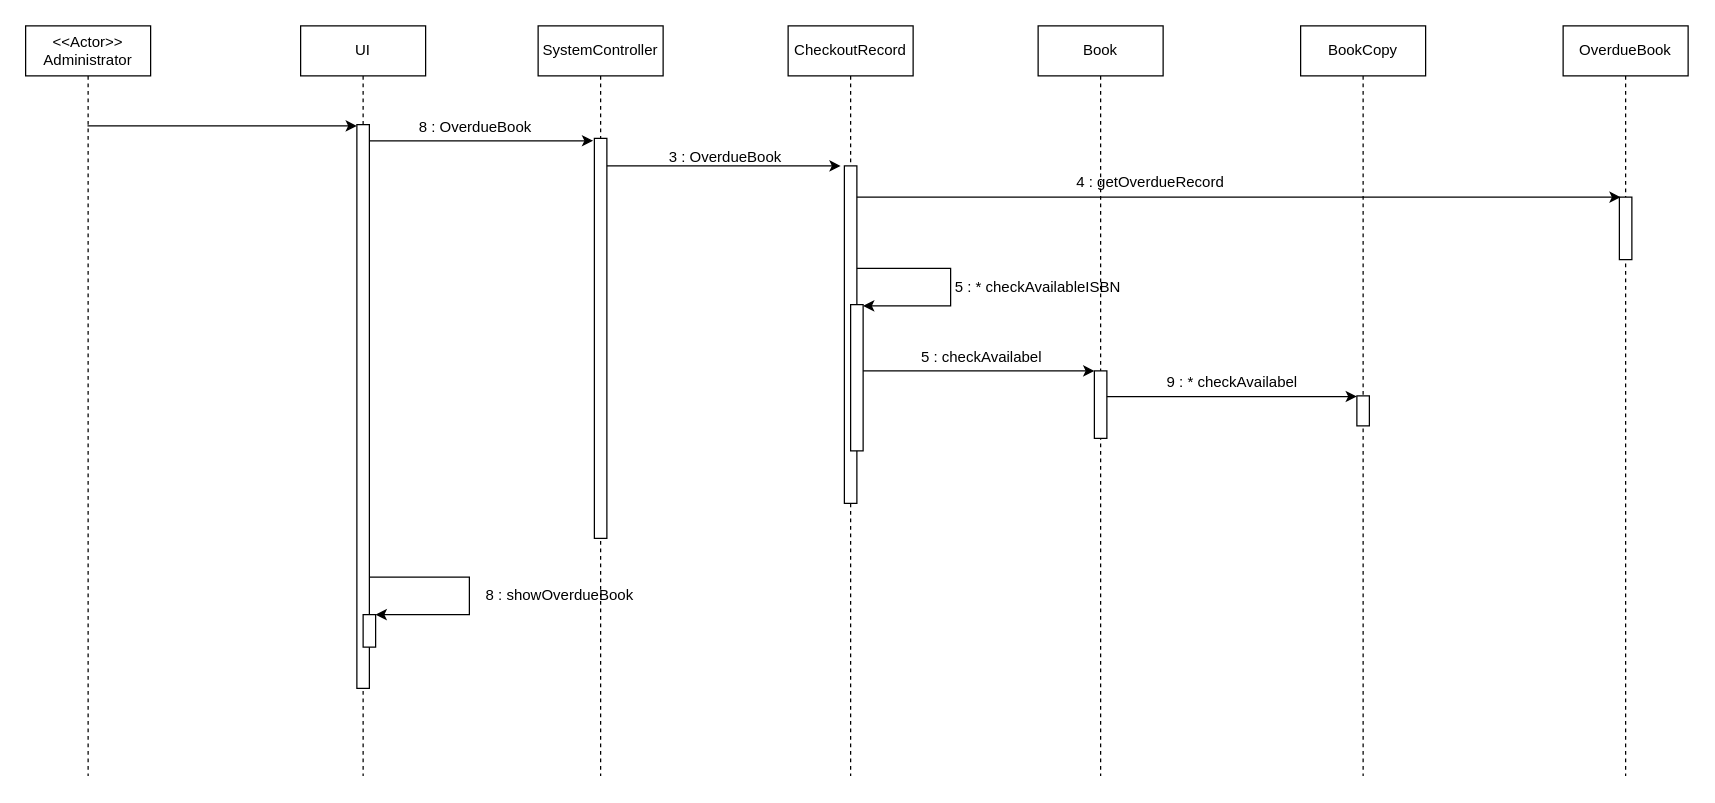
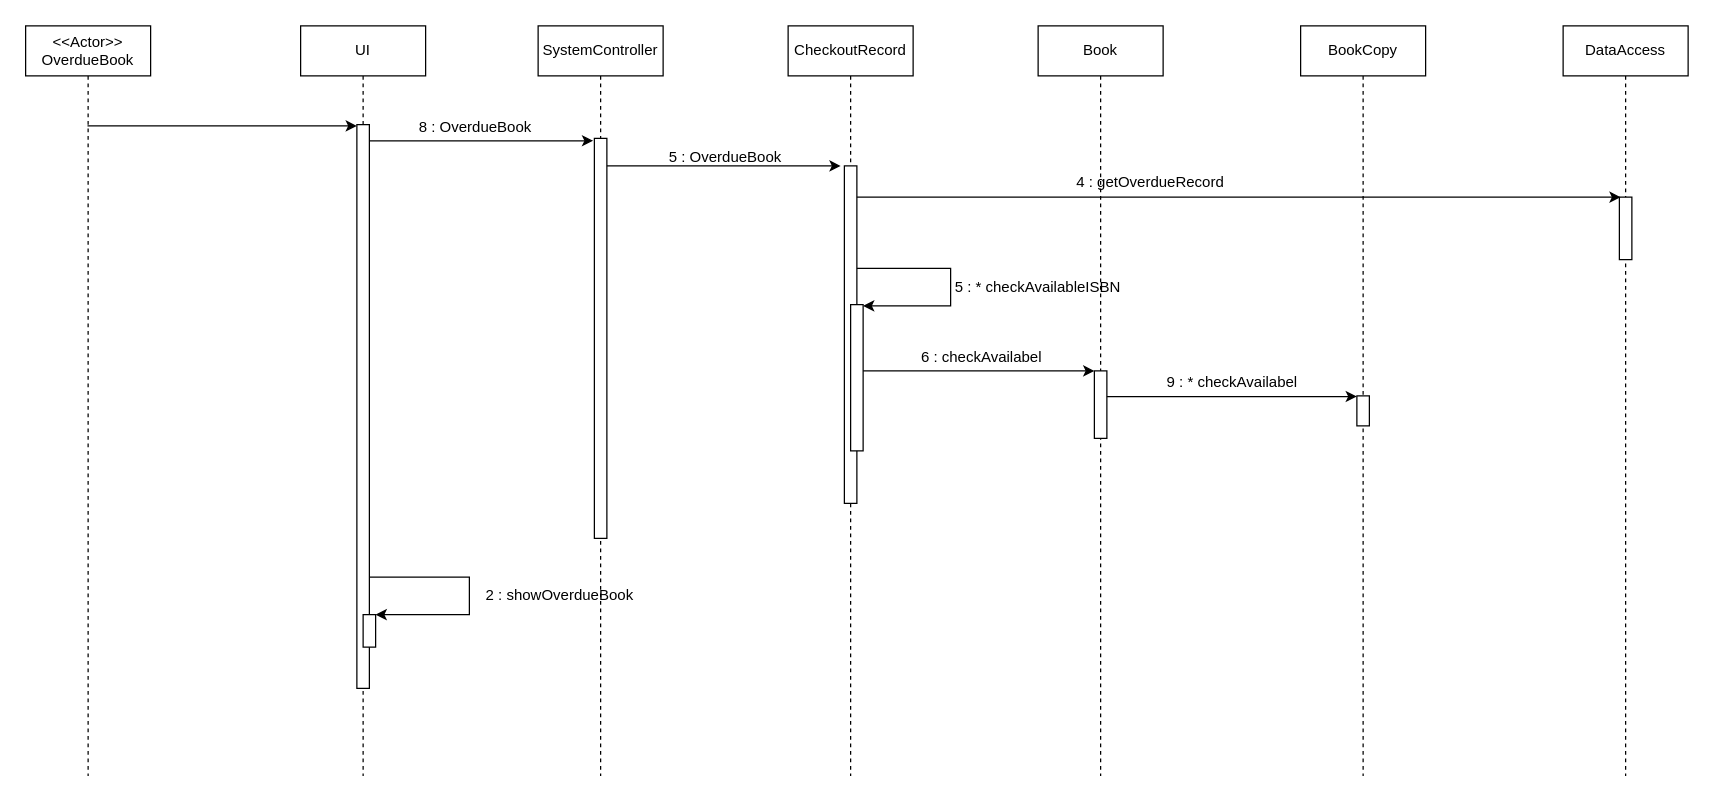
node "<<Actor>> Administrator": label "<<Actor>> Administrator" -> "<<Actor>> OverdueBook"
node "OverdueBook": label "OverdueBook" -> "DataAccess"
node "3 : OverdueBook": label "3 : OverdueBook" -> "5 : OverdueBook"
node "5 : checkAvailabel": label "5 : checkAvailabel" -> "6 : checkAvailabel"
node "8 : showOverdueBook": label "8 : showOverdueBook" -> "2 : showOverdueBook"
